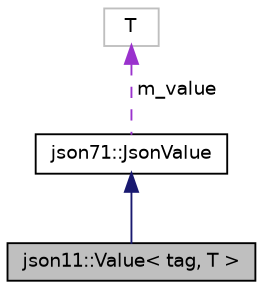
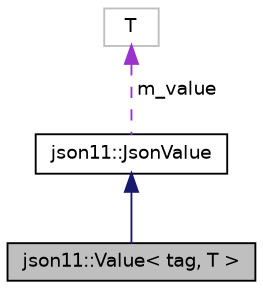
node "json71::JsonValue": label "json71::JsonValue" -> "json11::JsonValue"
